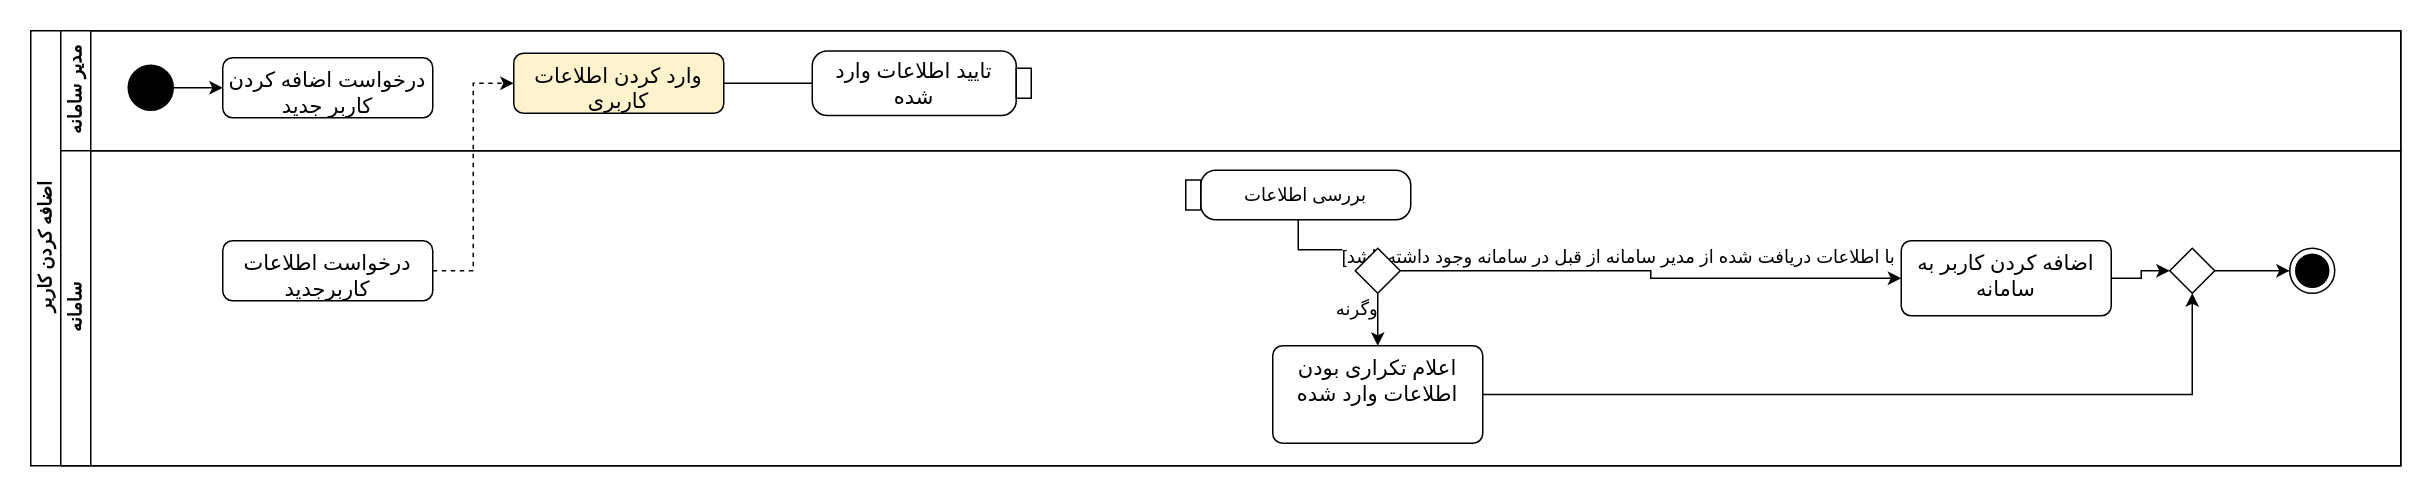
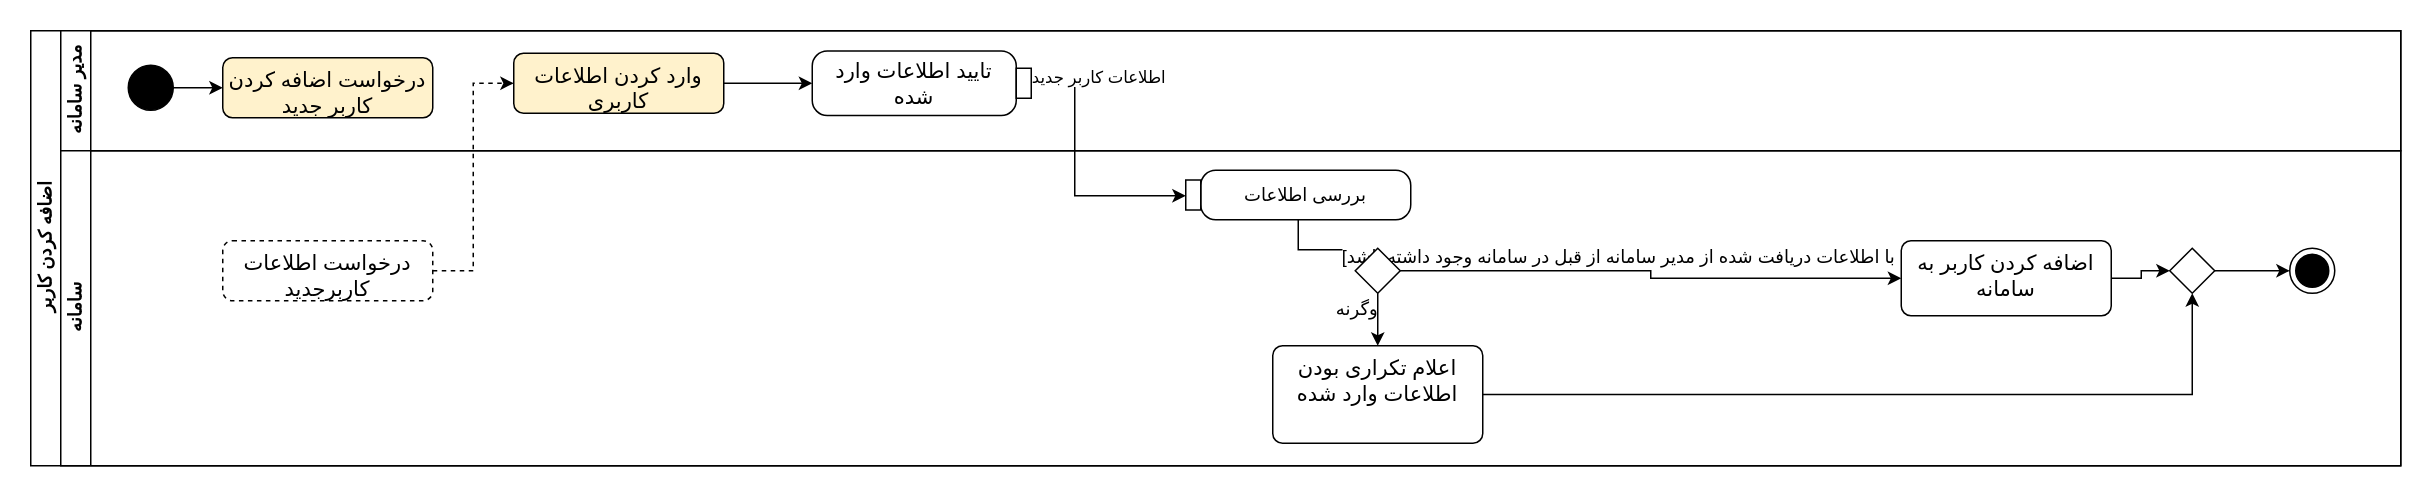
edge "وارد کردن اطلاعات کاربری" -- "تایید اطلاعات وارد شده": arrowhead none -> classic
node "درخواست اضافه کردن کاربر جدید": fillcolor #ffffff -> #fff2cc
edge "تایید اطلاعات وارد شده" -> "بررسی اطلاعات": added, label "اطلاعات کاربر جدید"
node "درخواست اطلاعات کاربرجدید": style solid -> dashed
